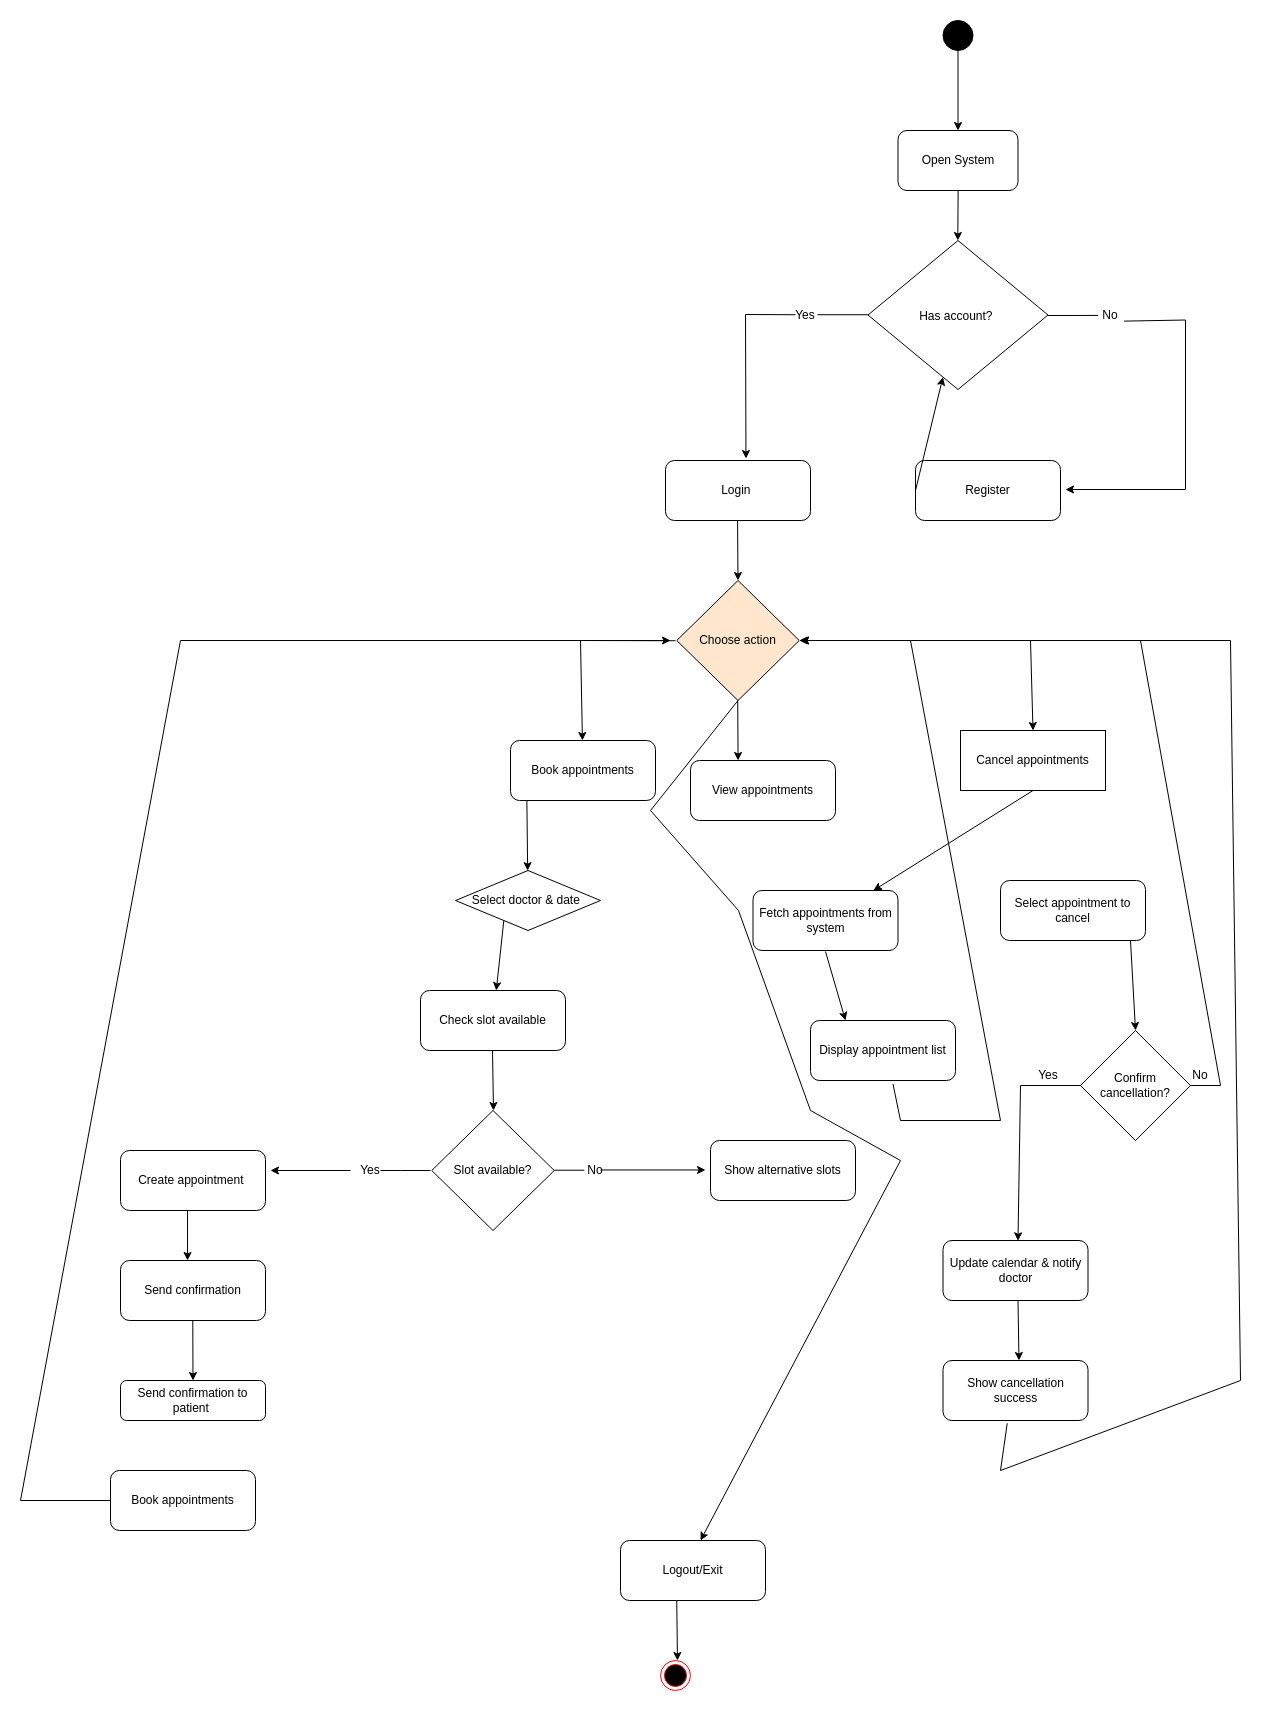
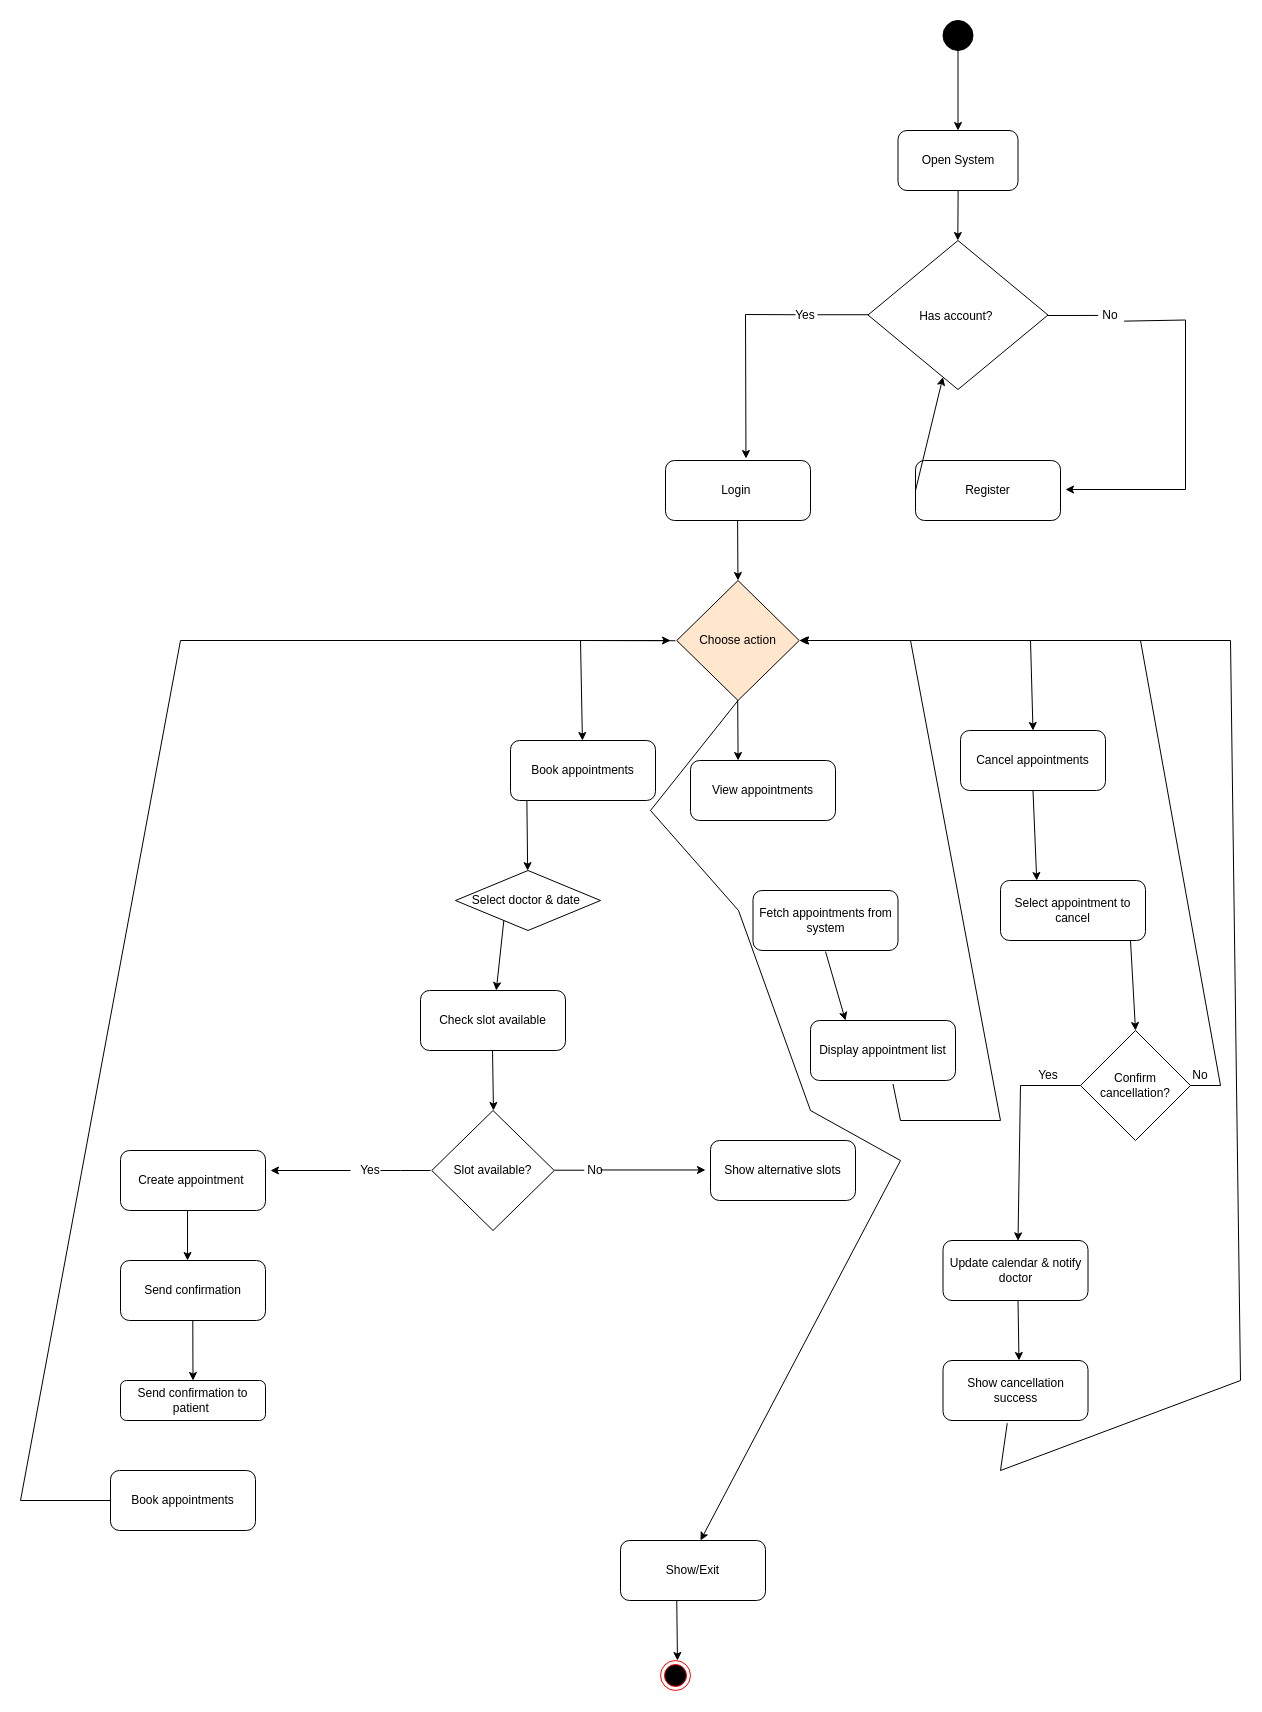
node "Cancel appointments": shape rectangle -> rounded rectangle
edge "Cancel appointments" -> "Fetch appointments from system": now "Cancel appointments" -> "Select appointment to cancel"
node "Logout/Exit": label "Logout/Exit" -> "Show/Exit"
